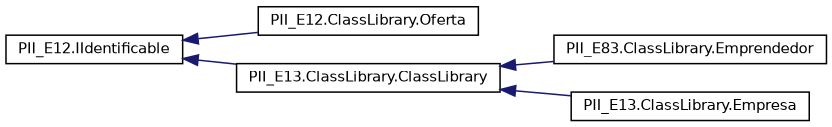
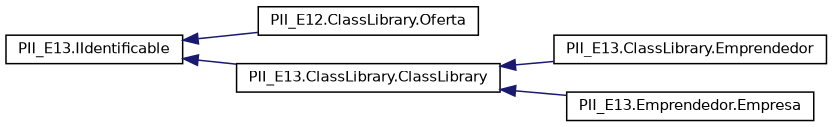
node "PII_E12.IIdentificable": label "PII_E12.IIdentificable" -> "PII_E13.IIdentificable"
node "PII_E83.ClassLibrary.Emprendedor": label "PII_E83.ClassLibrary.Emprendedor" -> "PII_E13.ClassLibrary.Emprendedor"
node "PII_E13.ClassLibrary.Empresa": label "PII_E13.ClassLibrary.Empresa" -> "PII_E13.Emprendedor.Empresa"
